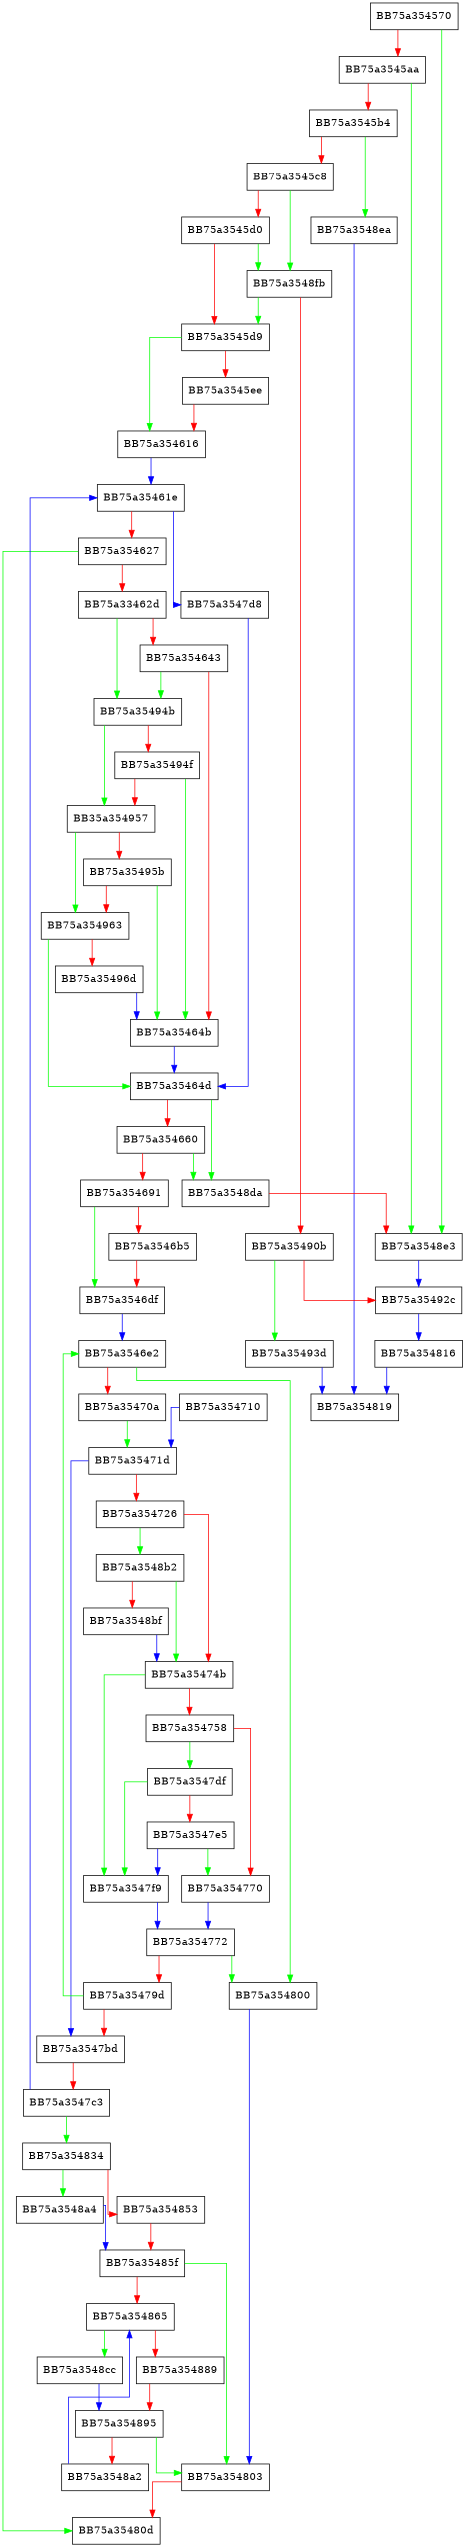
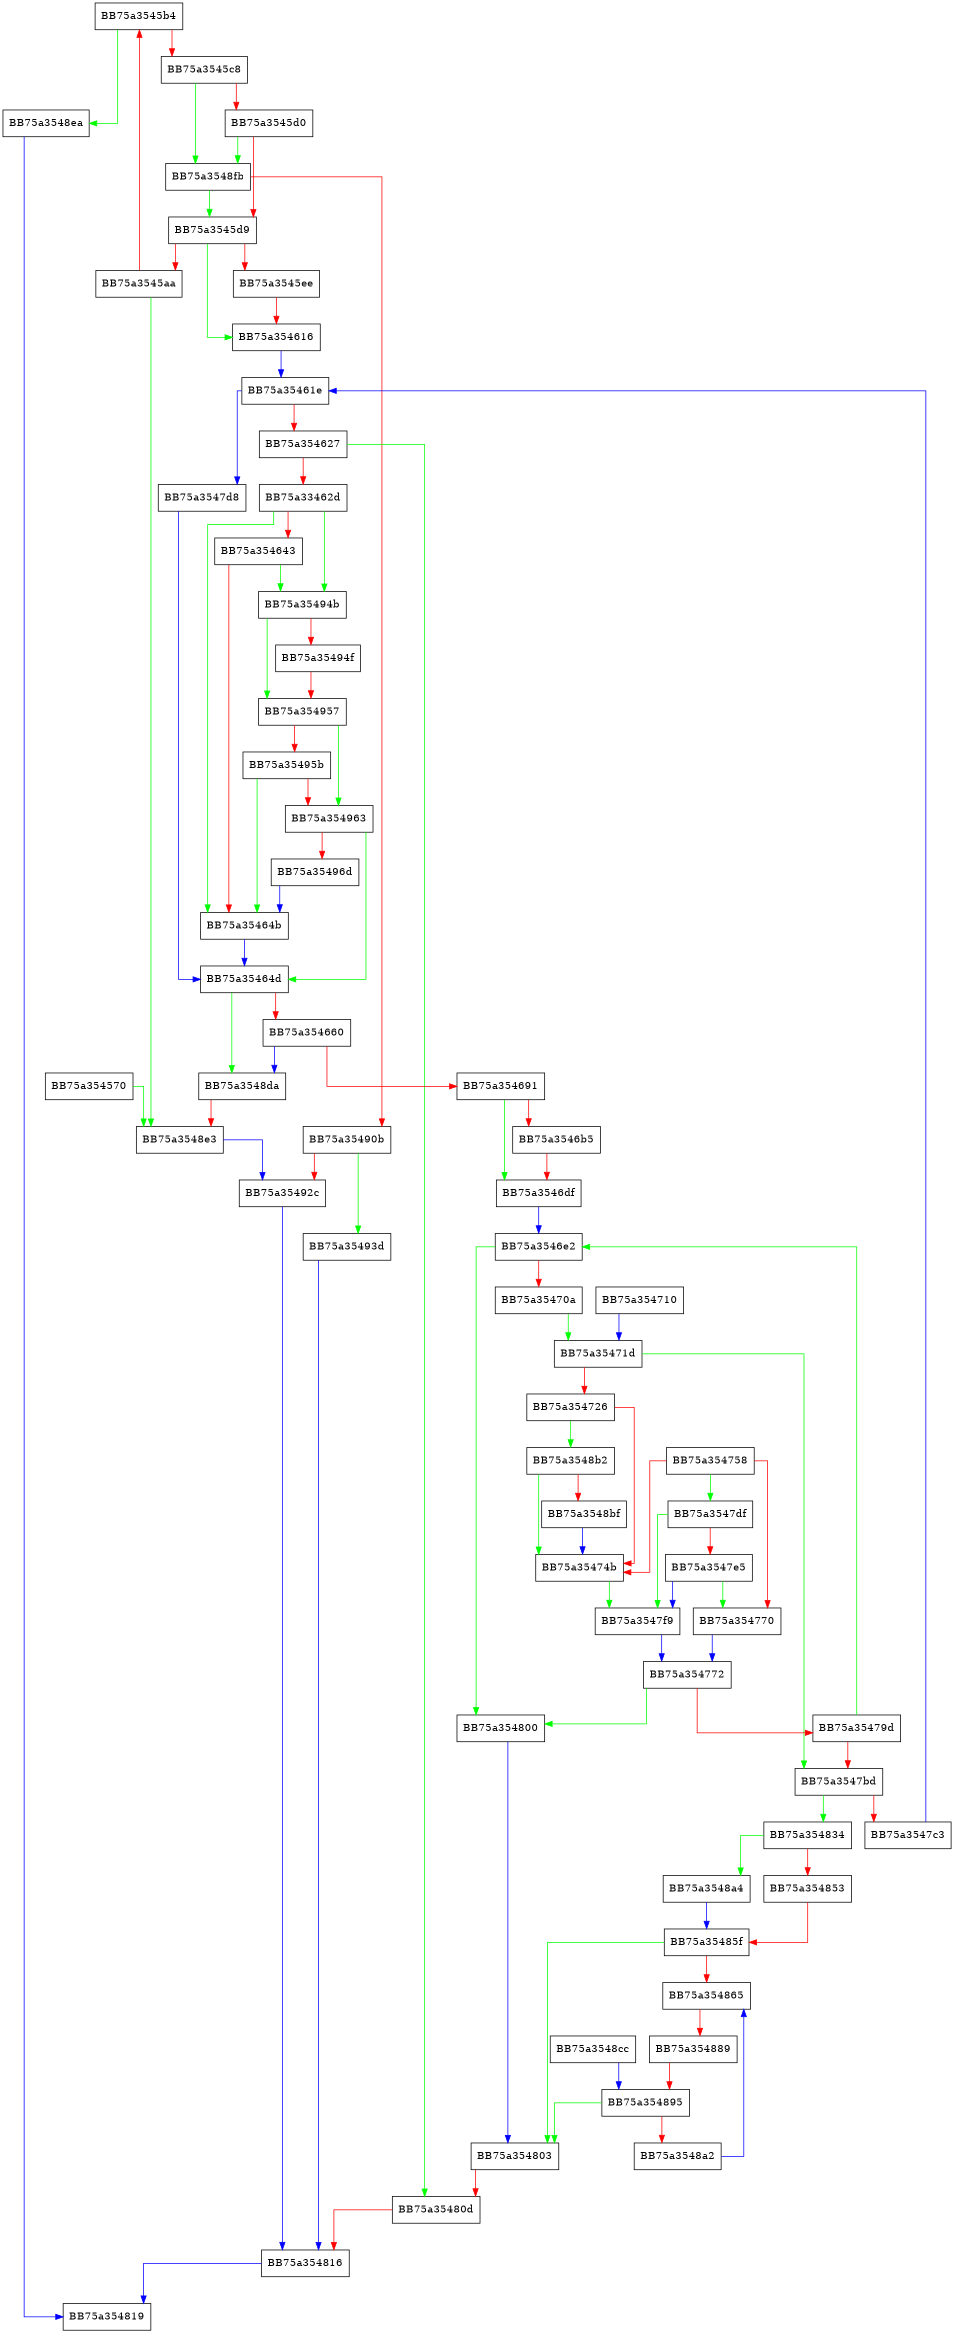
edge "BB75a354570" -> "BB75a3545aa": now "BB75a3545d9" -> "BB75a3545aa"
node "BB35a354957": label "BB35a354957" -> "BB75a354957"
edge "BB75a35494f" -> "BB75a35464b": now "BB75a33462d" -> "BB75a35464b"
edge "BB75a354660" -> "BB75a3548da": color green -> blue
edge "BB75a35493d" -> "BB75a354819": now "BB75a35493d" -> "BB75a354816"
edge "BB75a35474b" -> "BB75a354758": reversed
edge "BB75a35471d" -> "BB75a3547bd": color blue -> green
edge "BB75a3547c3" -> "BB75a354834": now "BB75a3547bd" -> "BB75a354834"
edge "BB75a35480d" -> "BB75a354816": added
edge "BB75a354865" -> "BB75a3548cc": removed
